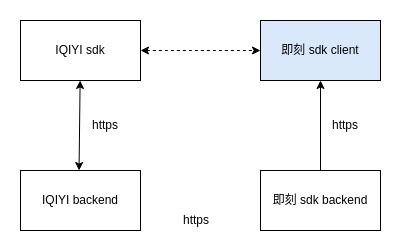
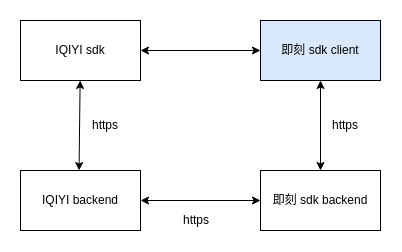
edge "IQIYI sdk" -- "即刻 sdk client": style dashed -> solid
edge "即刻 sdk backend" -> "即刻 sdk client": arrowhead none -> classic
edge "IQIYI backend" -- "即刻 sdk backend": added
